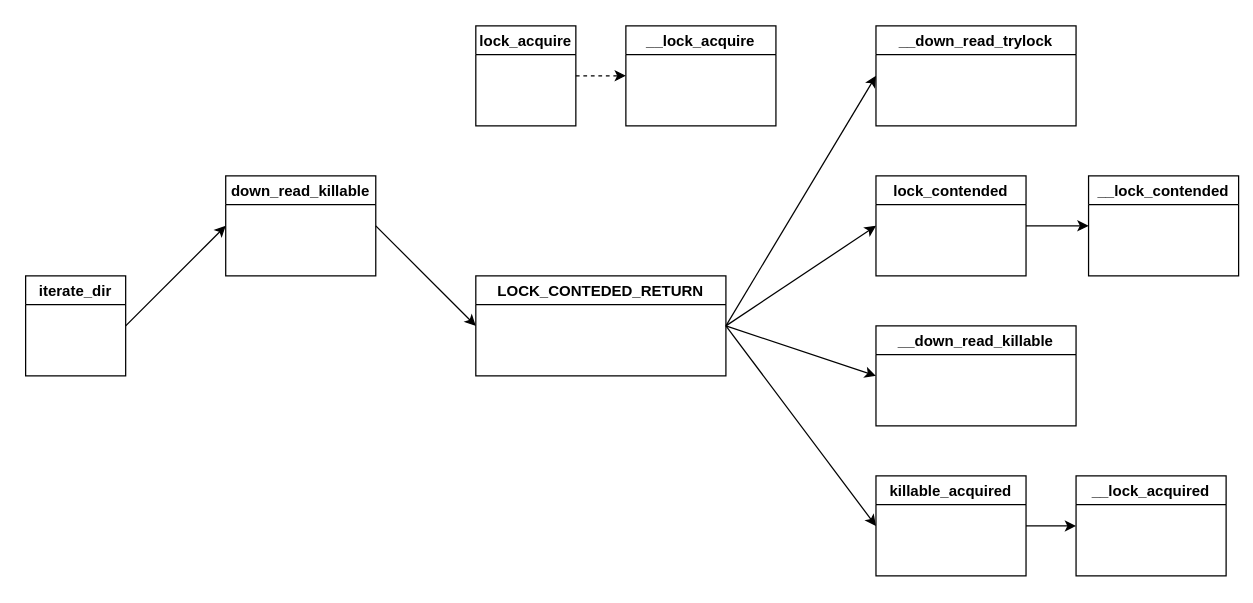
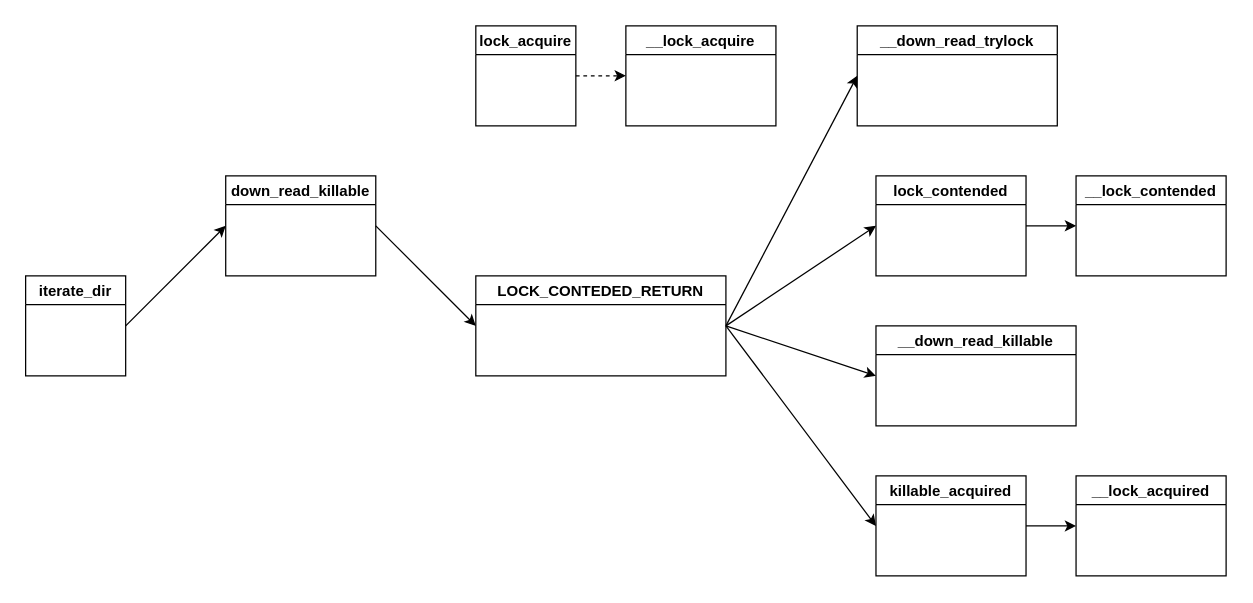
node "__down_read_trylock": moved (976, 76) -> (957, 76)
node "__lock_contended": moved (1163, 226) -> (1151, 226)
